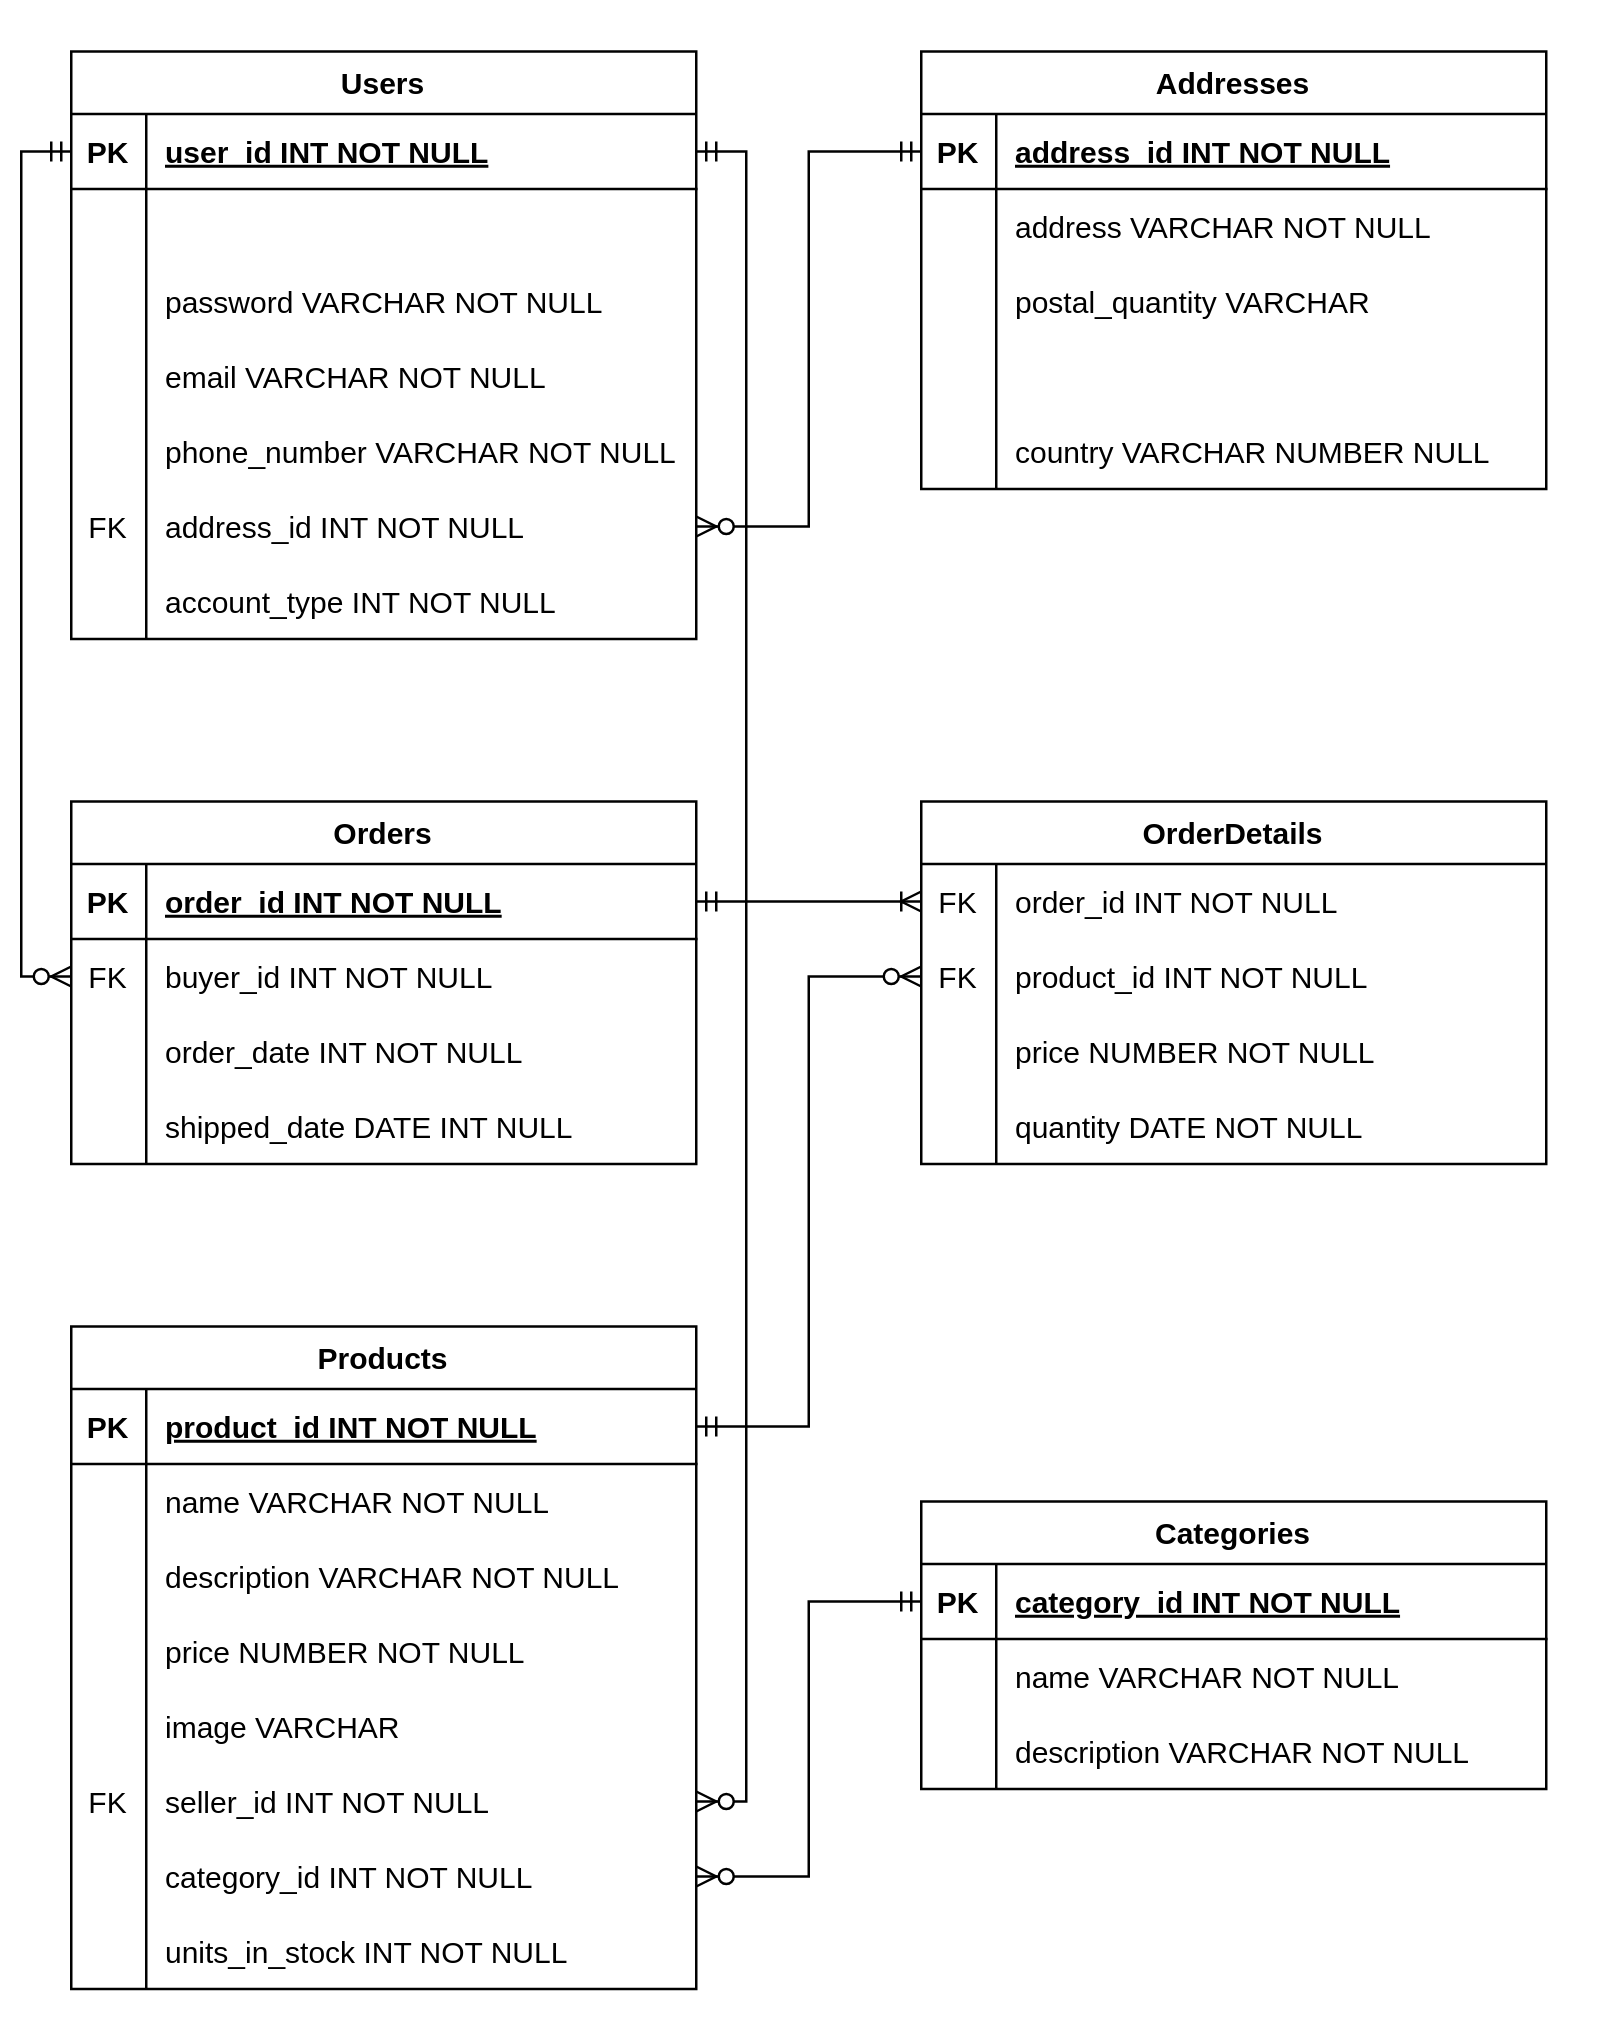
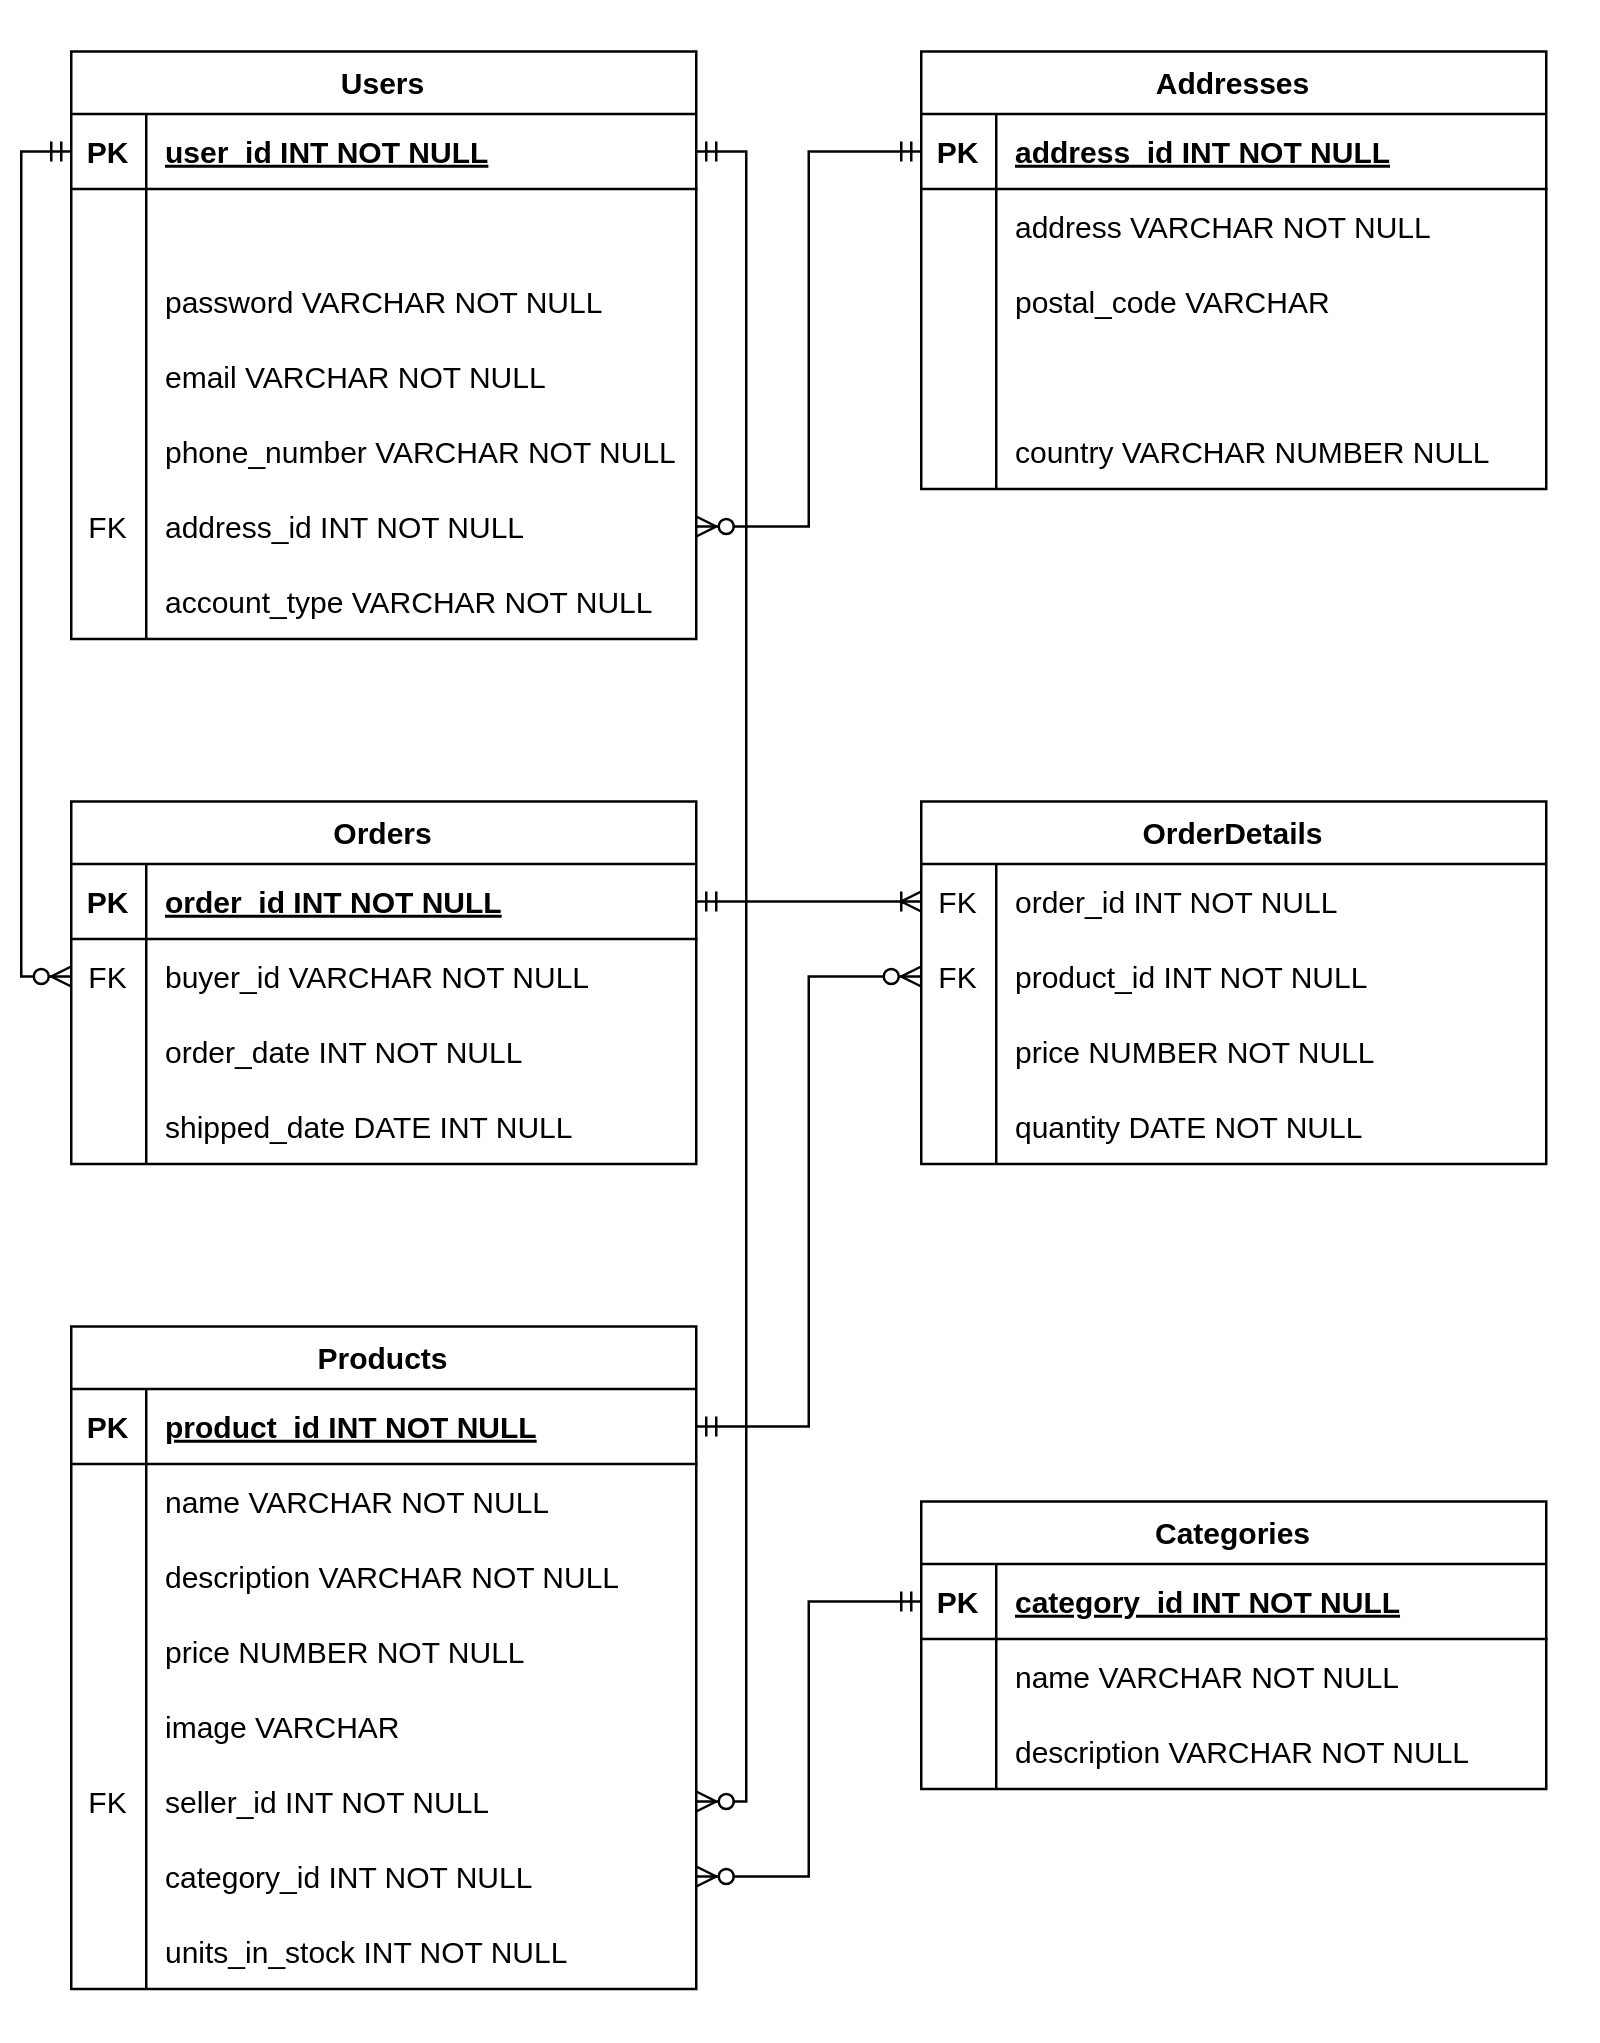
node "postal_quantity VARCHAR": label "postal_quantity VARCHAR" -> "postal_code VARCHAR"
node "account_type INT NOT NULL": label "account_type INT NOT NULL" -> "account_type VARCHAR NOT NULL"
node "buyer_id INT NOT NULL": label "buyer_id INT NOT NULL" -> "buyer_id VARCHAR NOT NULL"
